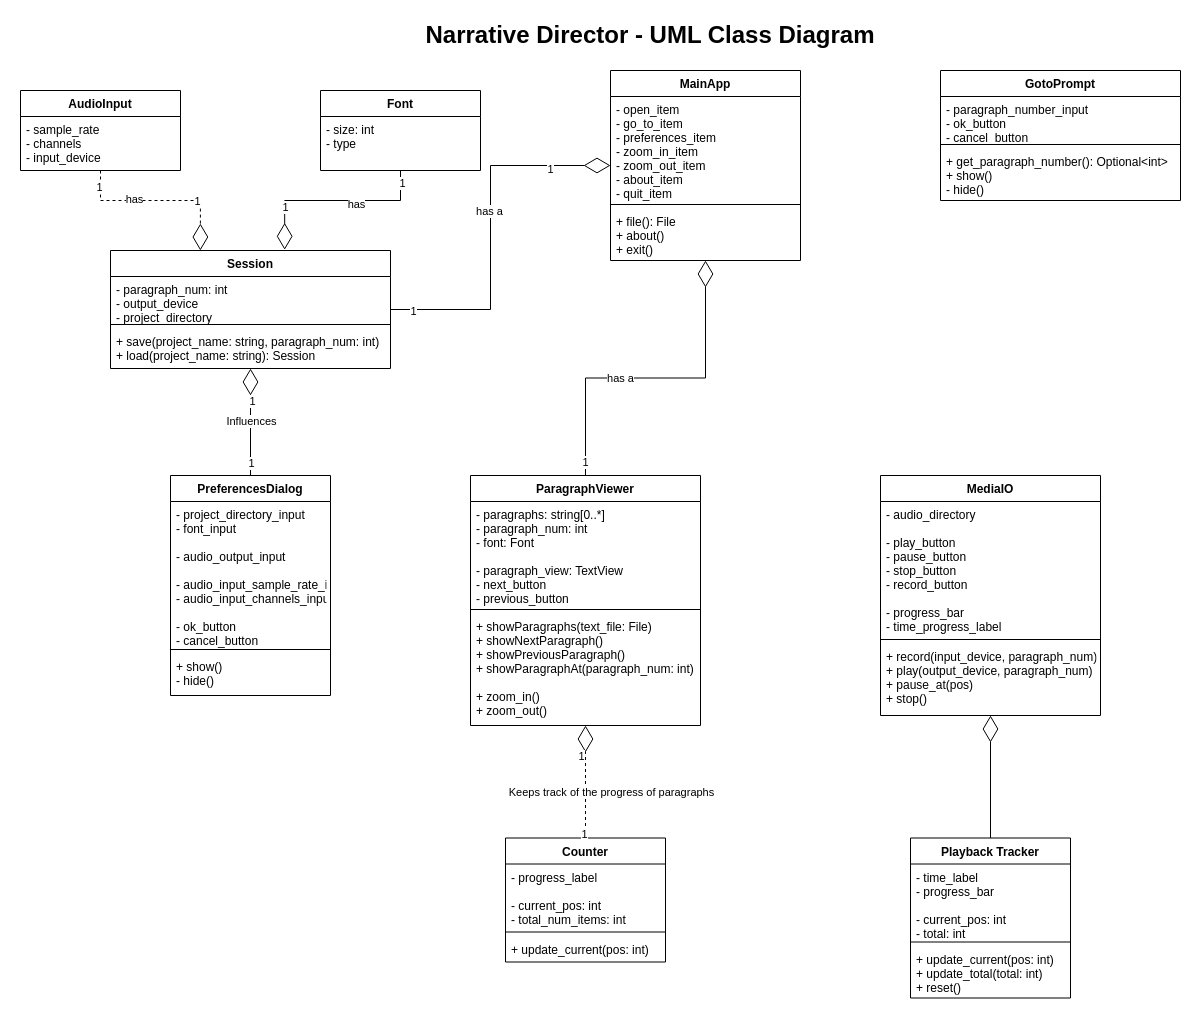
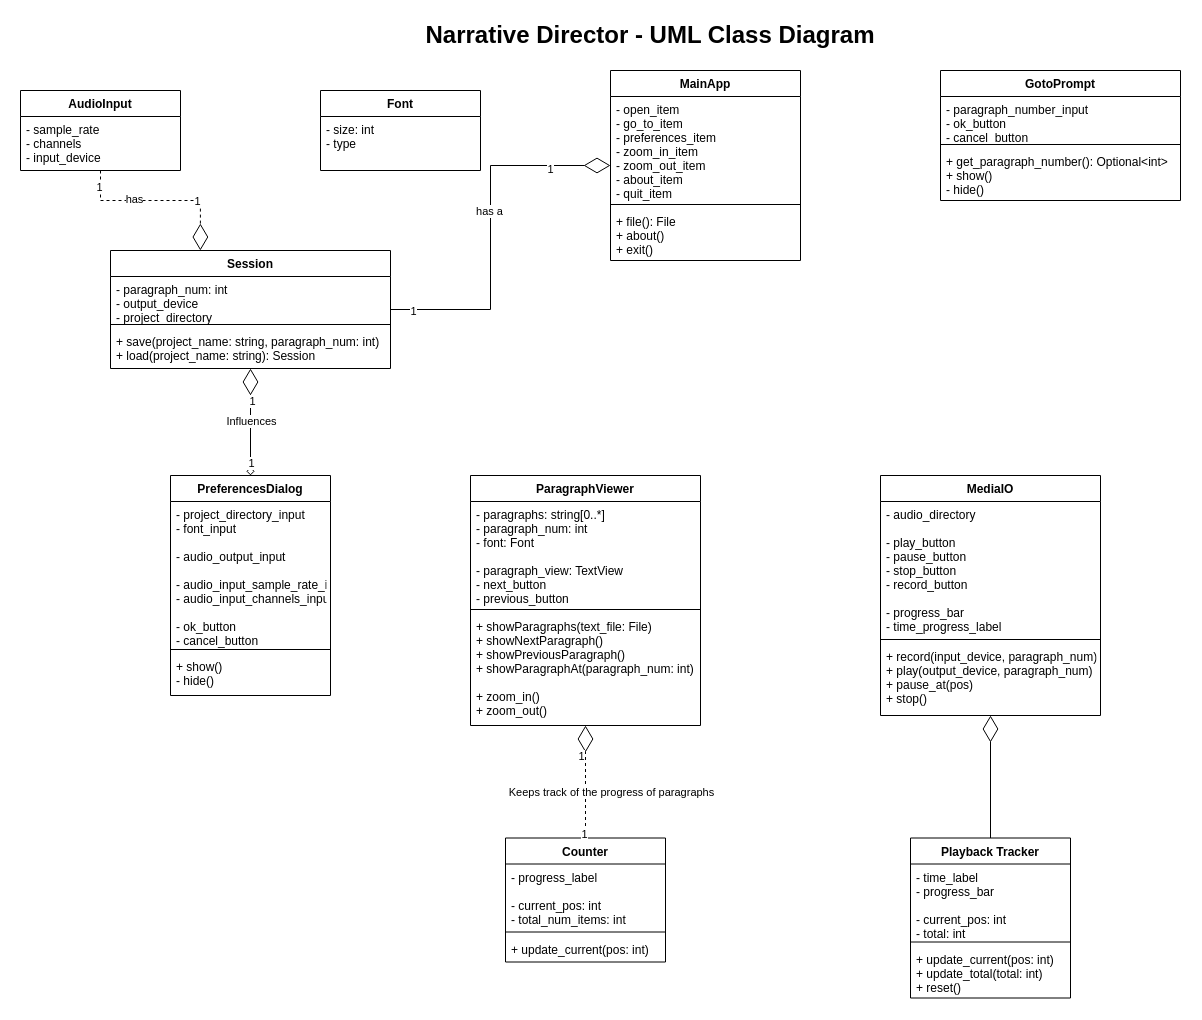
edge "Font" -> "Session": removed, labels "1", "has", "1"
edge "ParagraphViewer" -> "MainApp": removed, labels "1", "has a"
edge "PreferencesDialog" -> "Session": arrowhead none -> diamond
